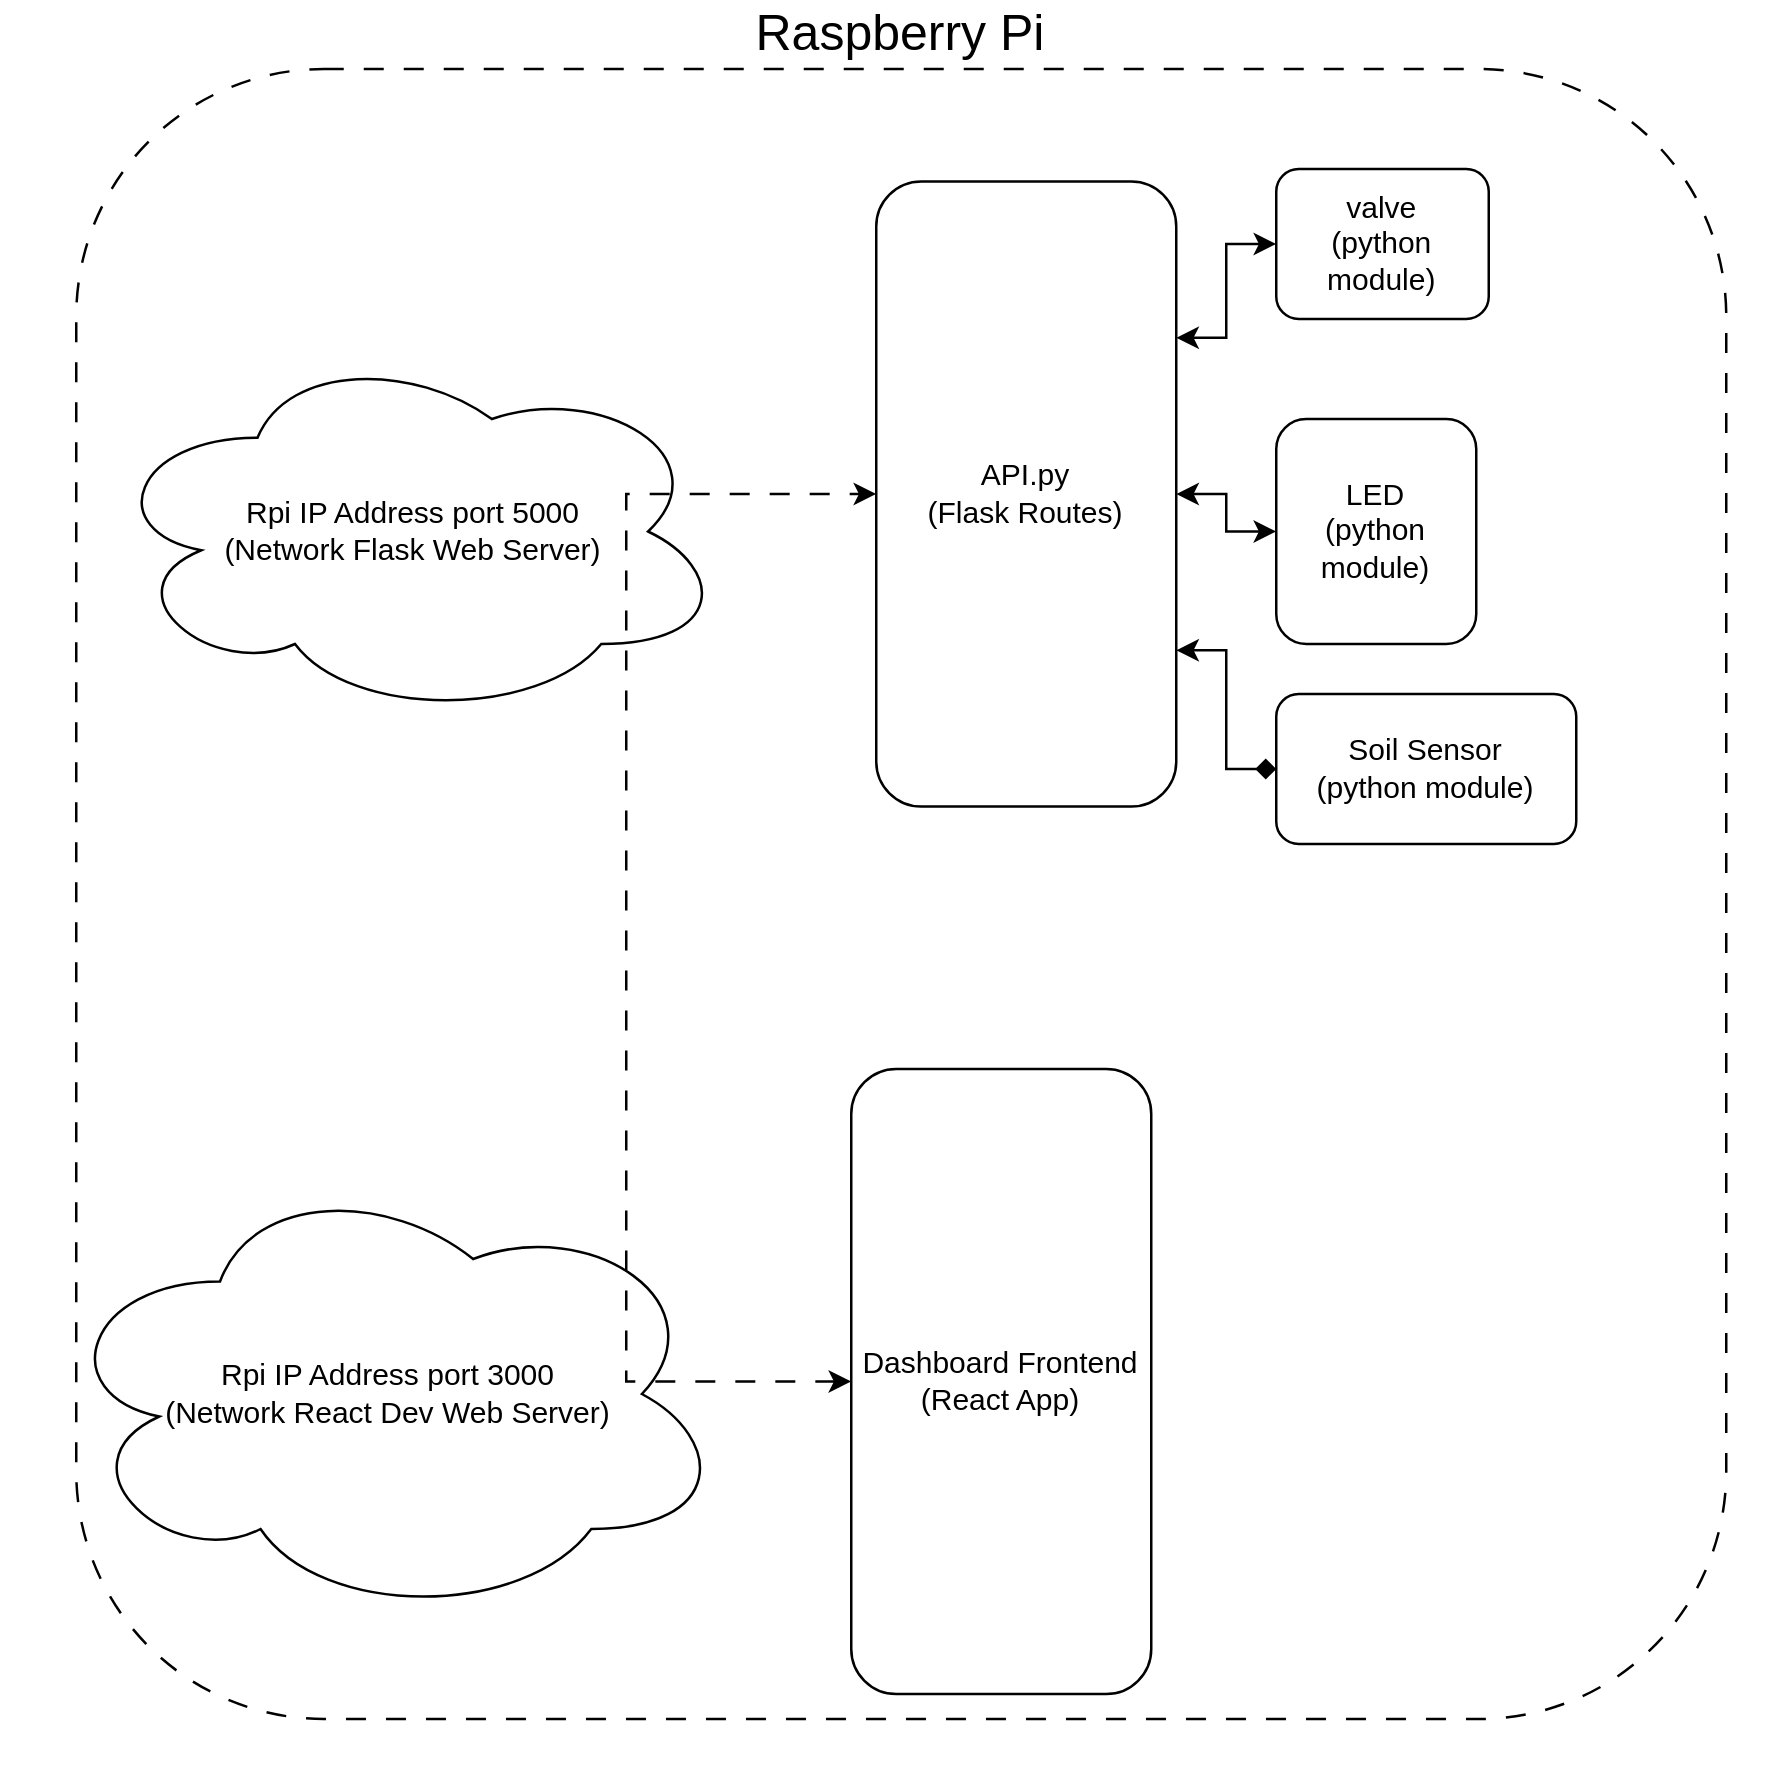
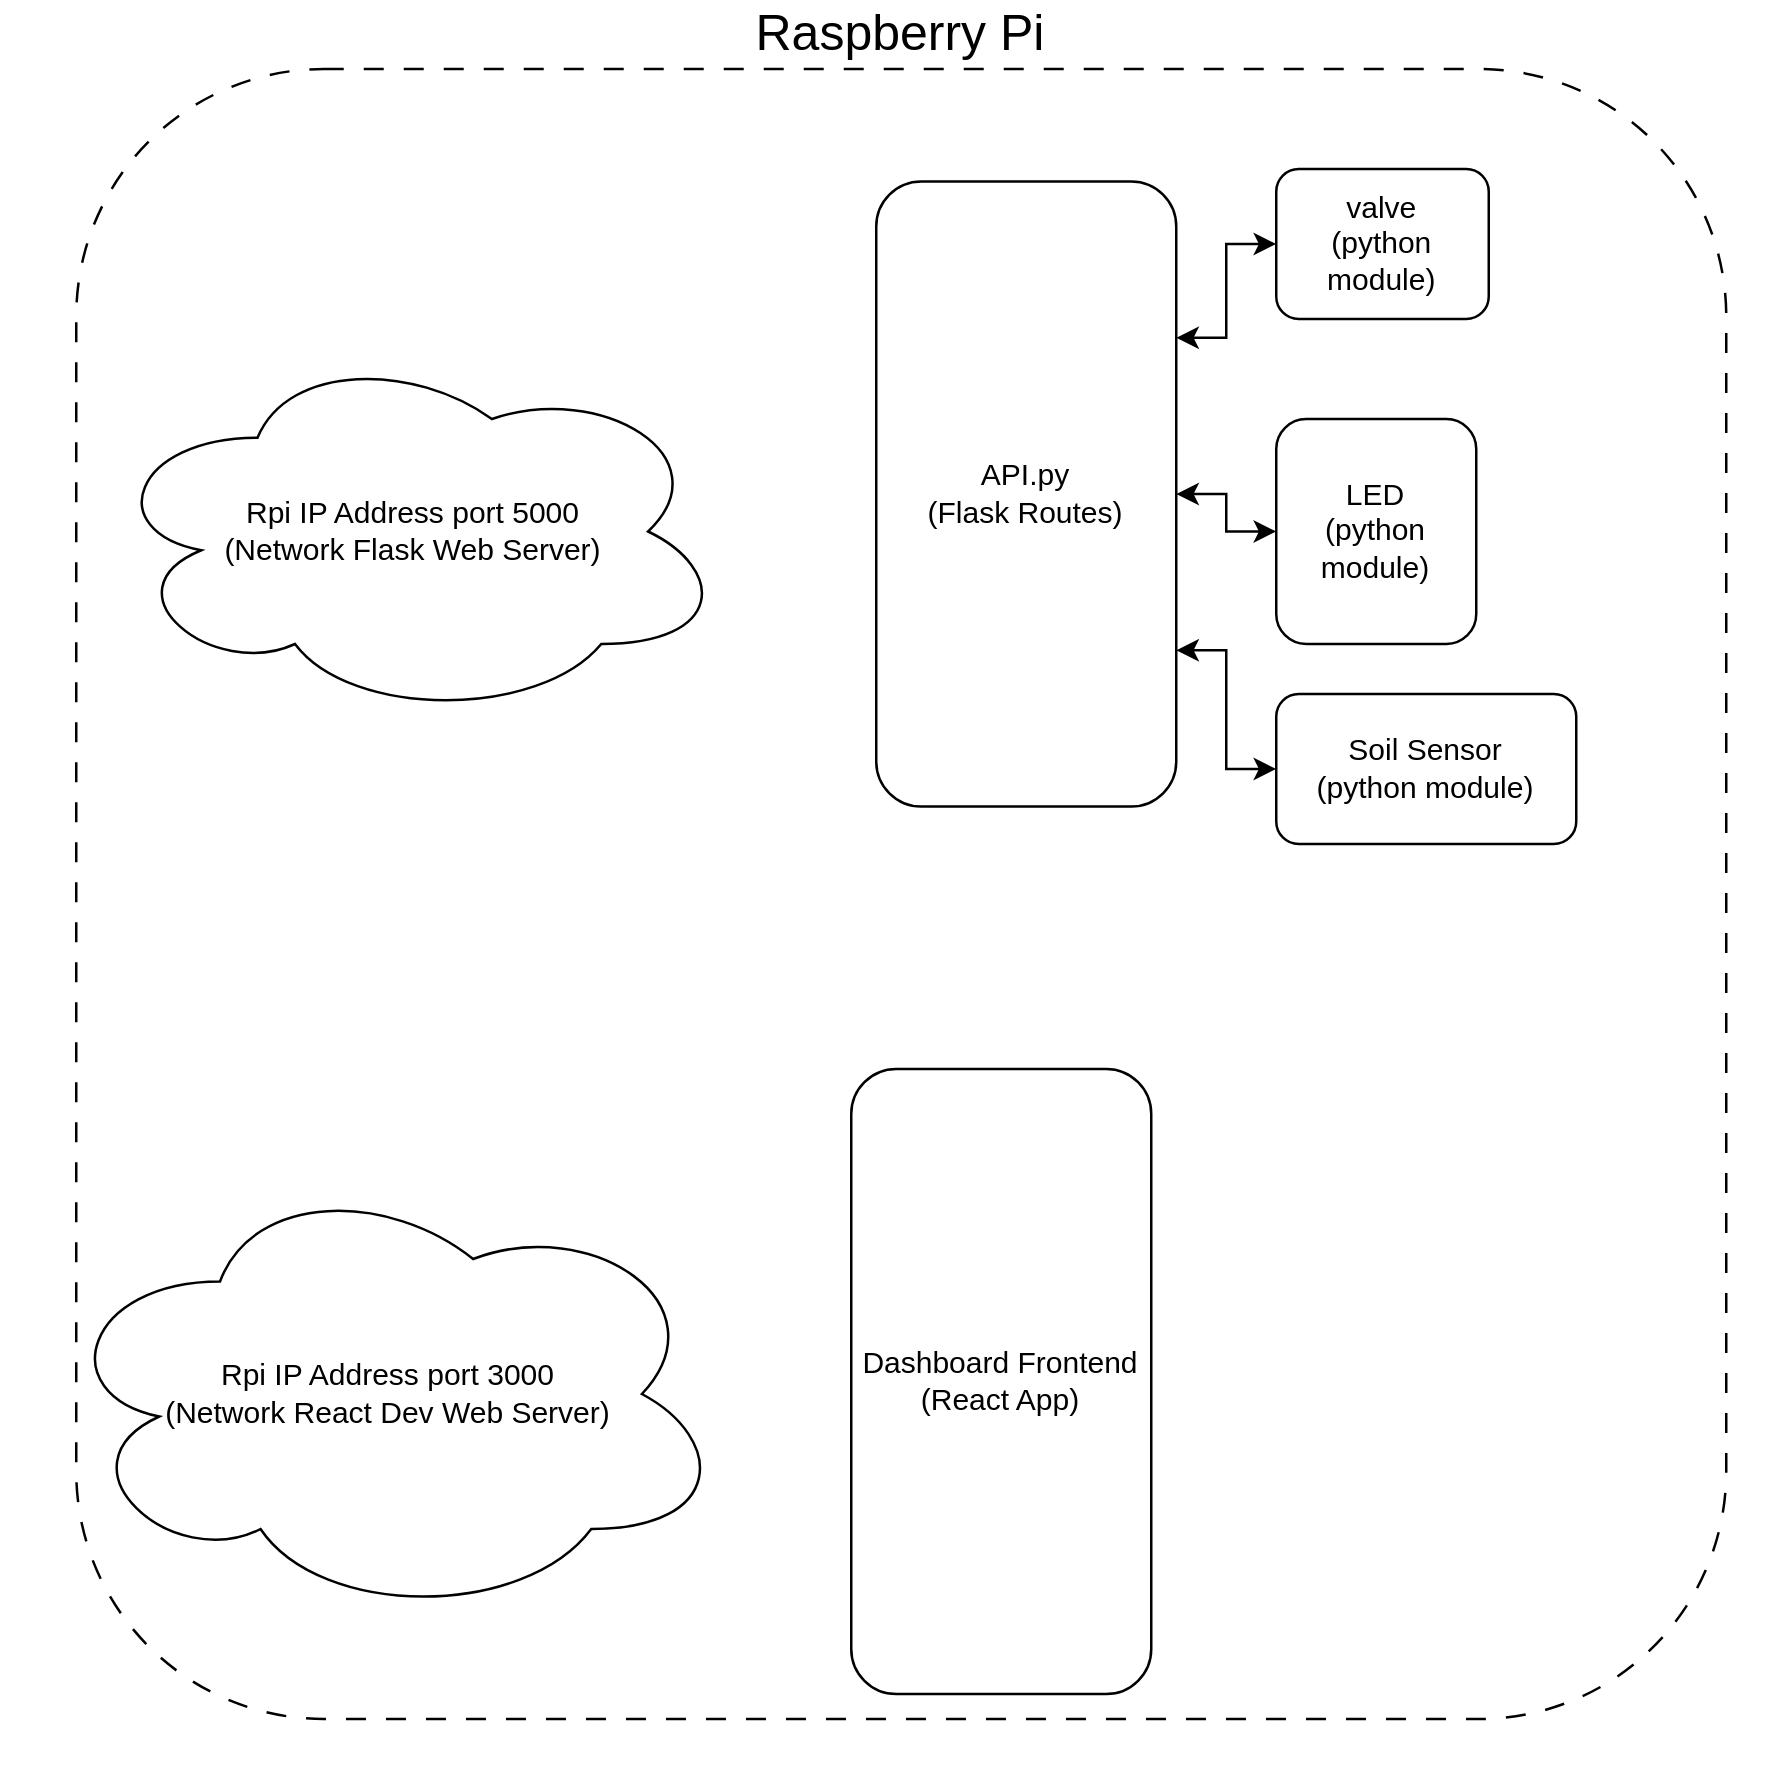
edge "API.py (Flask Routes)" -- "Soil Sensor (python module)": arrowhead diamond -> classic
edge "API.py (Flask Routes)" -- "Dashboard Frontend (React App)": removed
